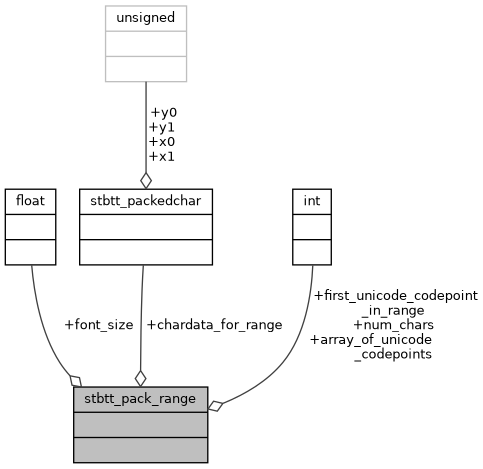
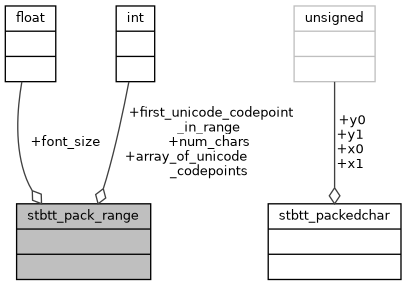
edge "stbtt_packedchar" -> "stbtt_pack_range": removed, label "+chardata_for_range"
